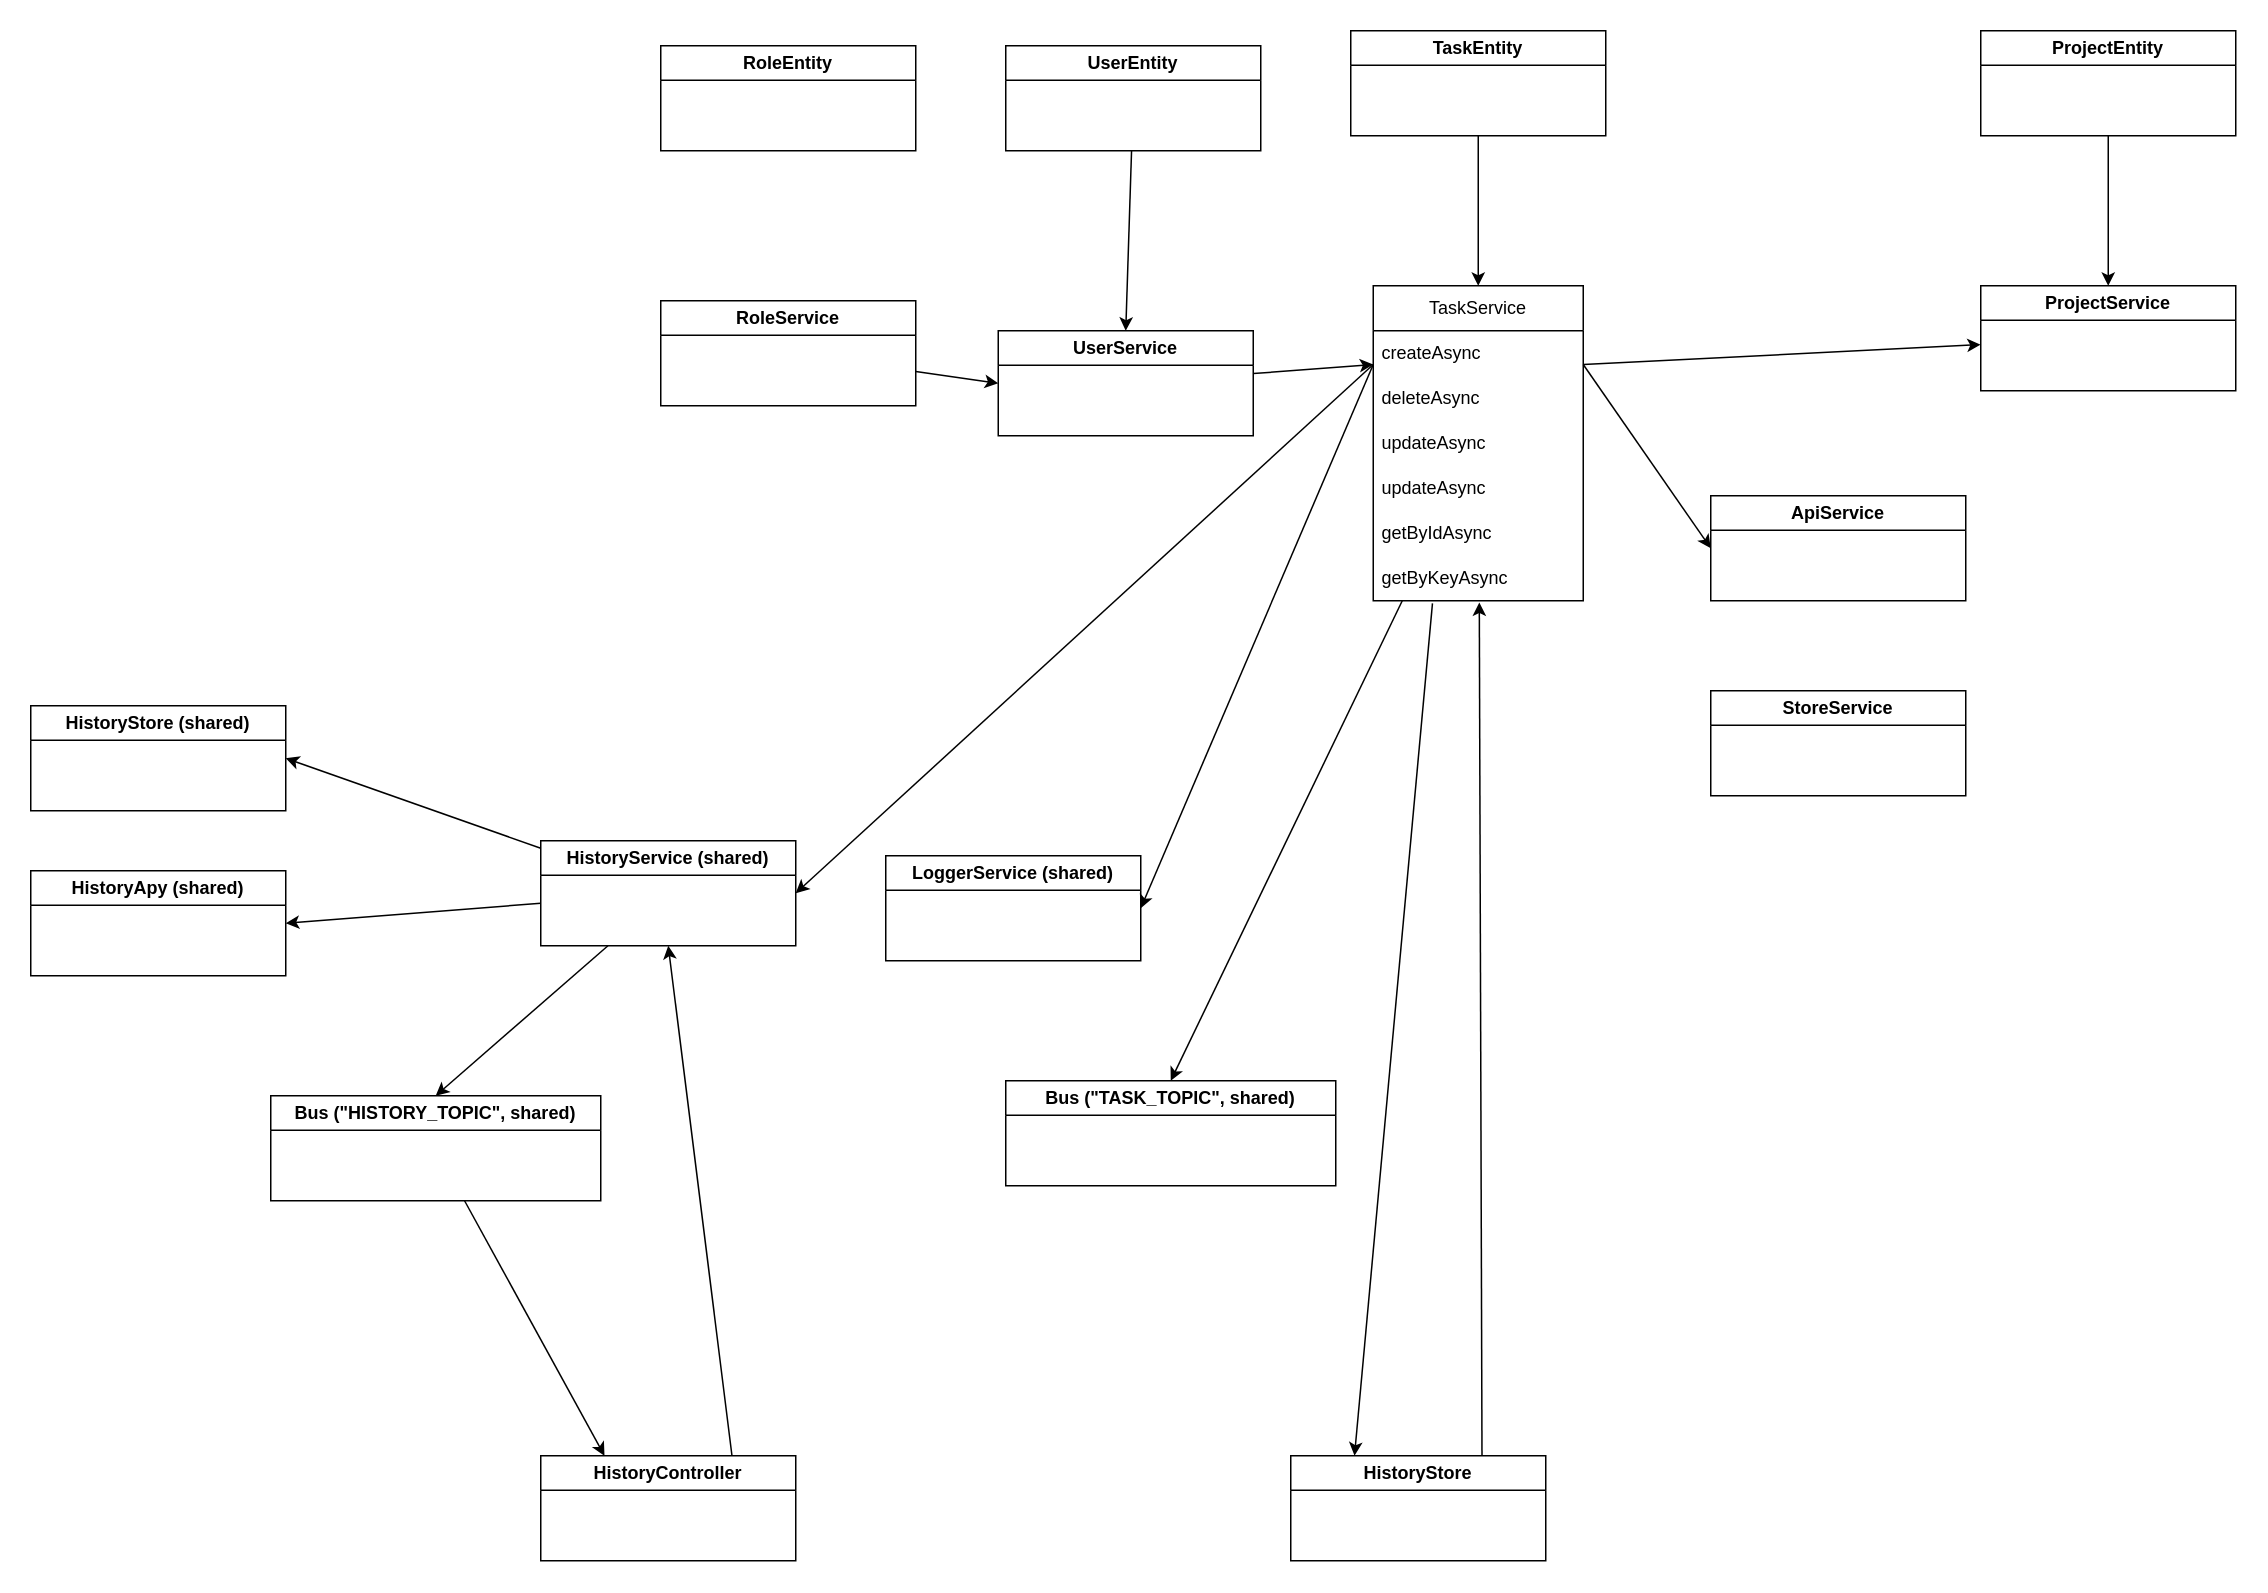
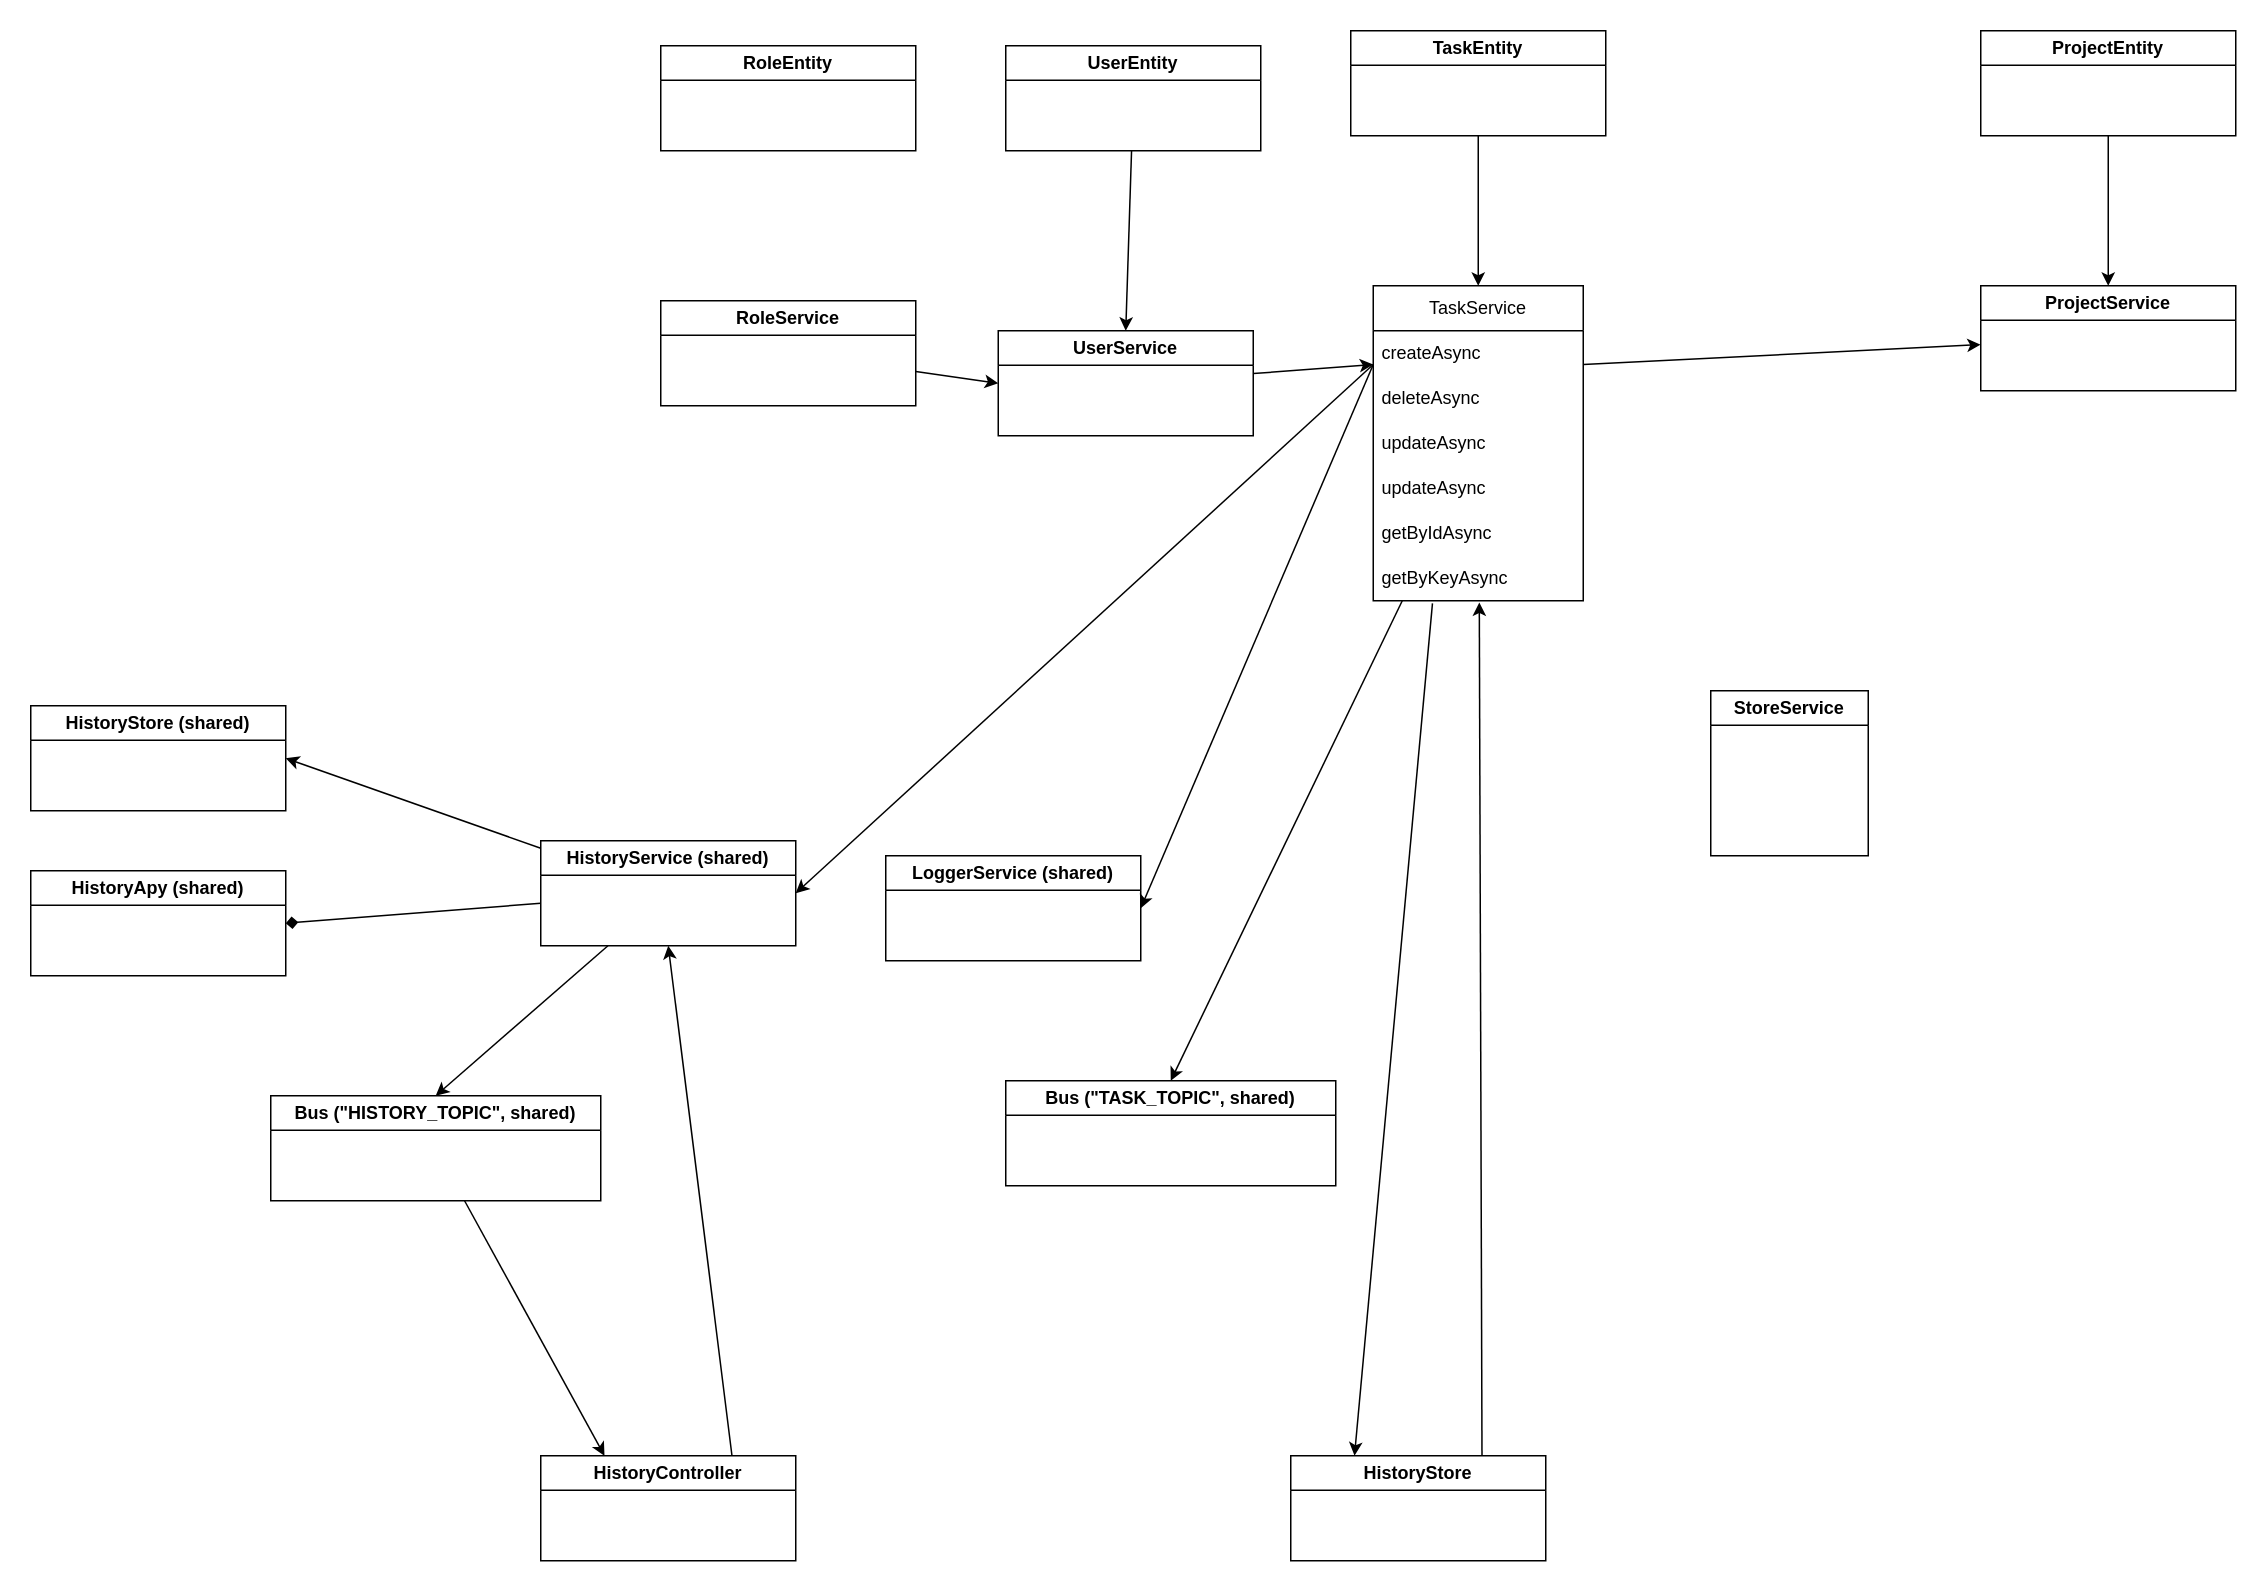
edge "TaskService" -> "ApiService": removed
node "ApiService": removed
node "StoreService": size 255x105 -> 158x165
edge "HistoryService (shared)" -> "HistoryApy (shared)": arrowhead classic -> diamond
